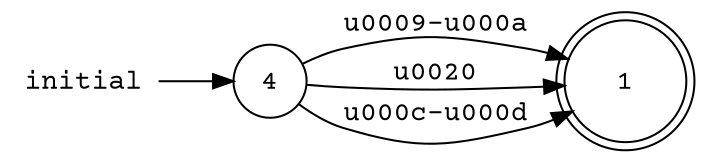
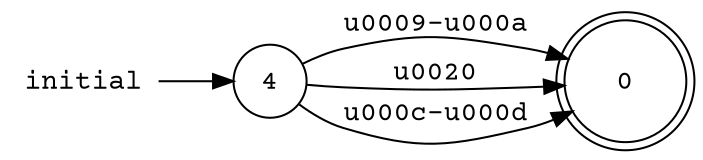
node "1": label "1" -> "0"
